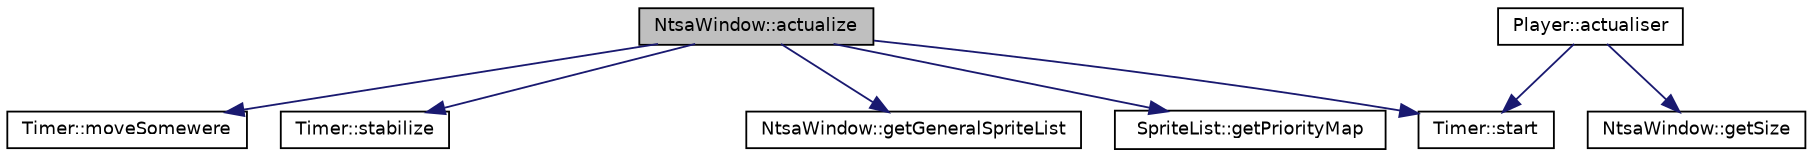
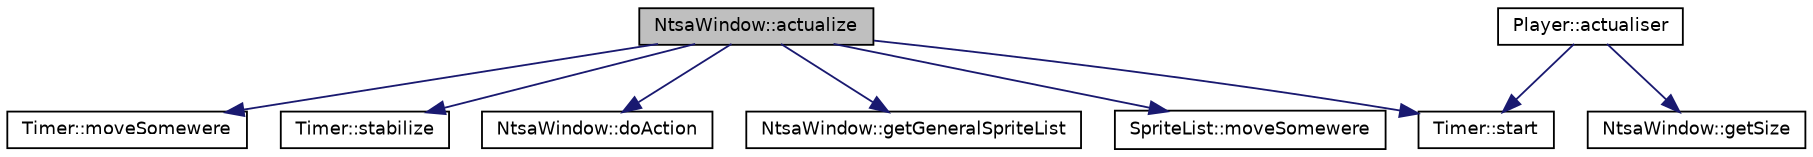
node "NtsaWindow::doAction": added
node "SpriteList::getPriorityMap": label "SpriteList::getPriorityMap" -> "SpriteList::moveSomewere"
